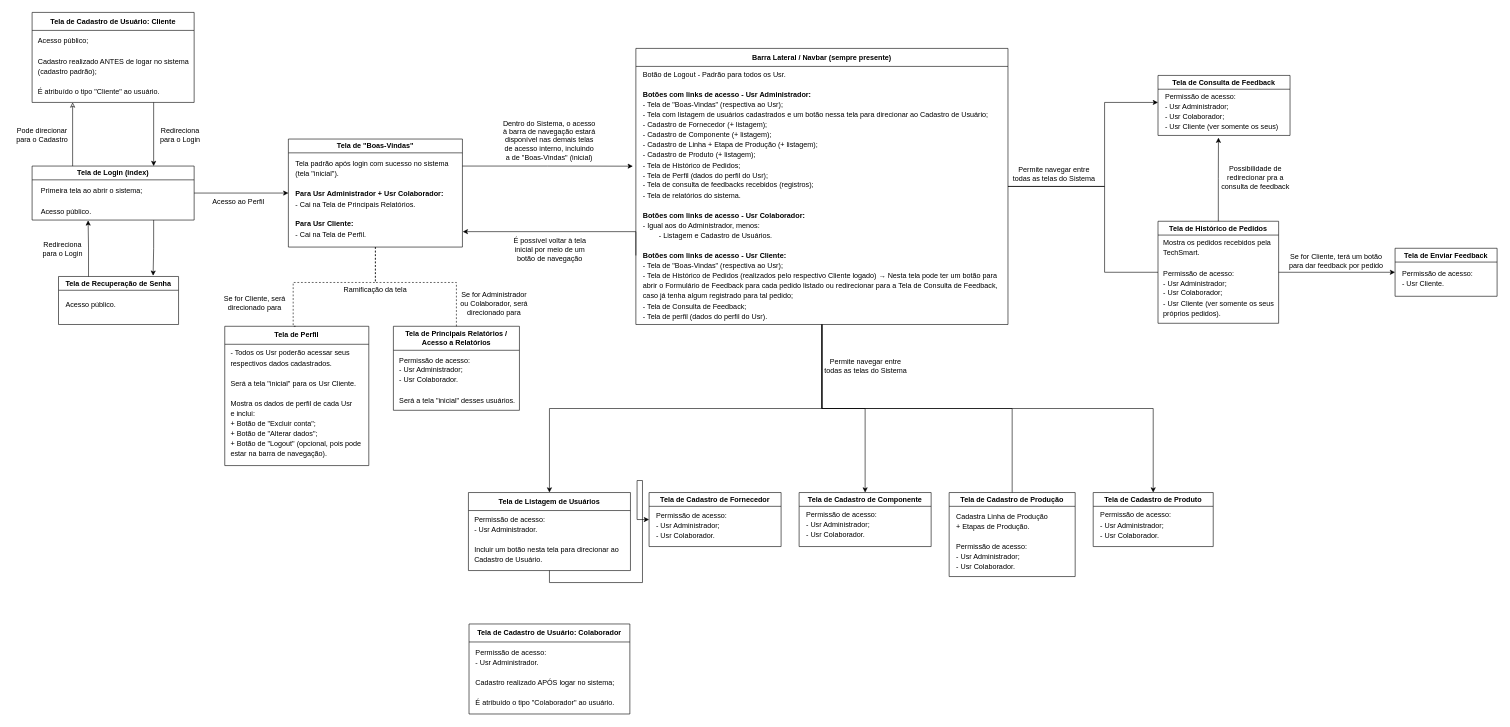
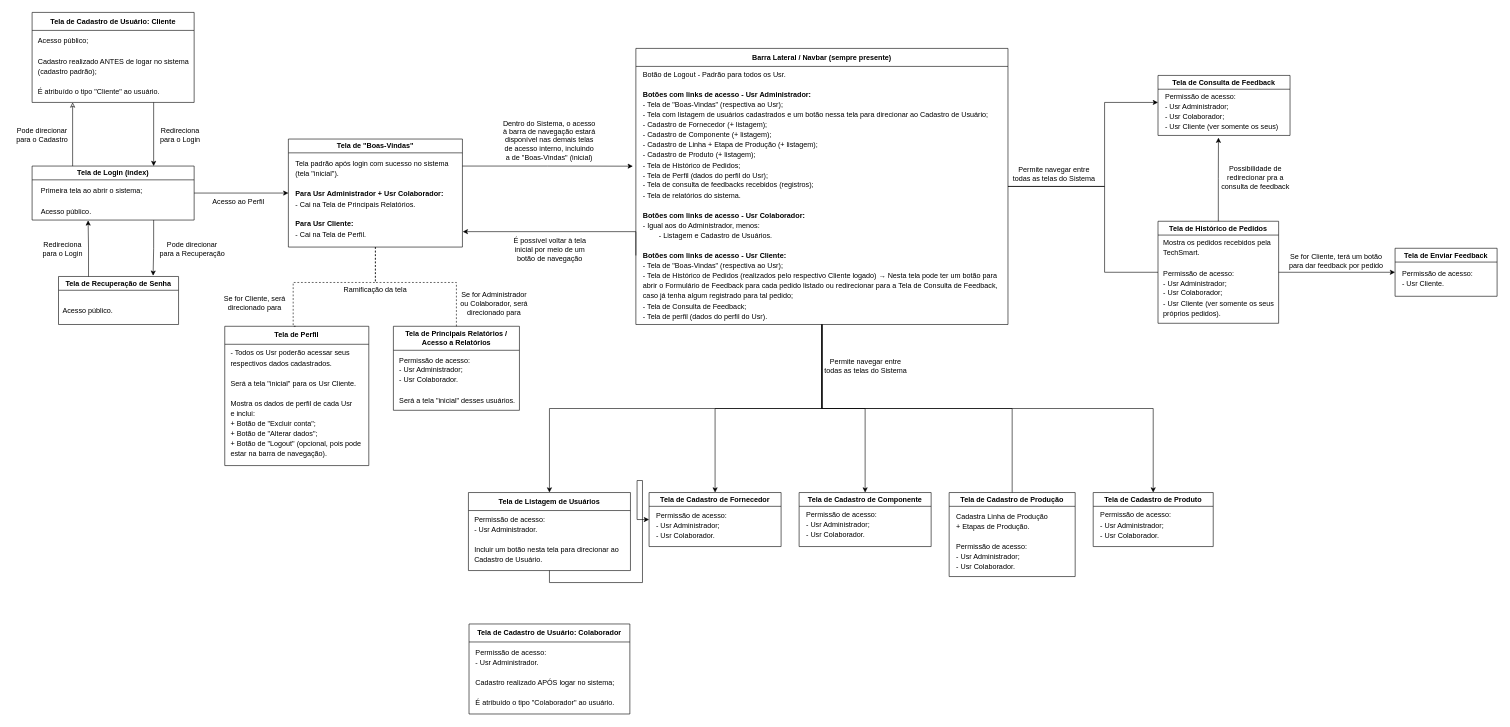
node "Pode direcionar para a Recuperação": added
node "Acesso público.": moved (98, 305) -> (95, 311)
edge "Barra Lateral / Navbar (sempre presente)" -> "Tela de Cadastro de Fornecedor": added
